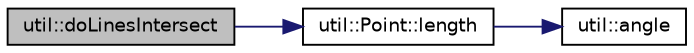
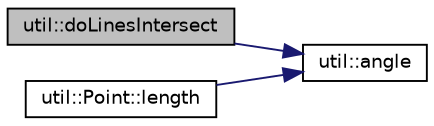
edge "util::doLinesIntersect" -> "util::Point::length": now "util::doLinesIntersect" -> "util::angle"
